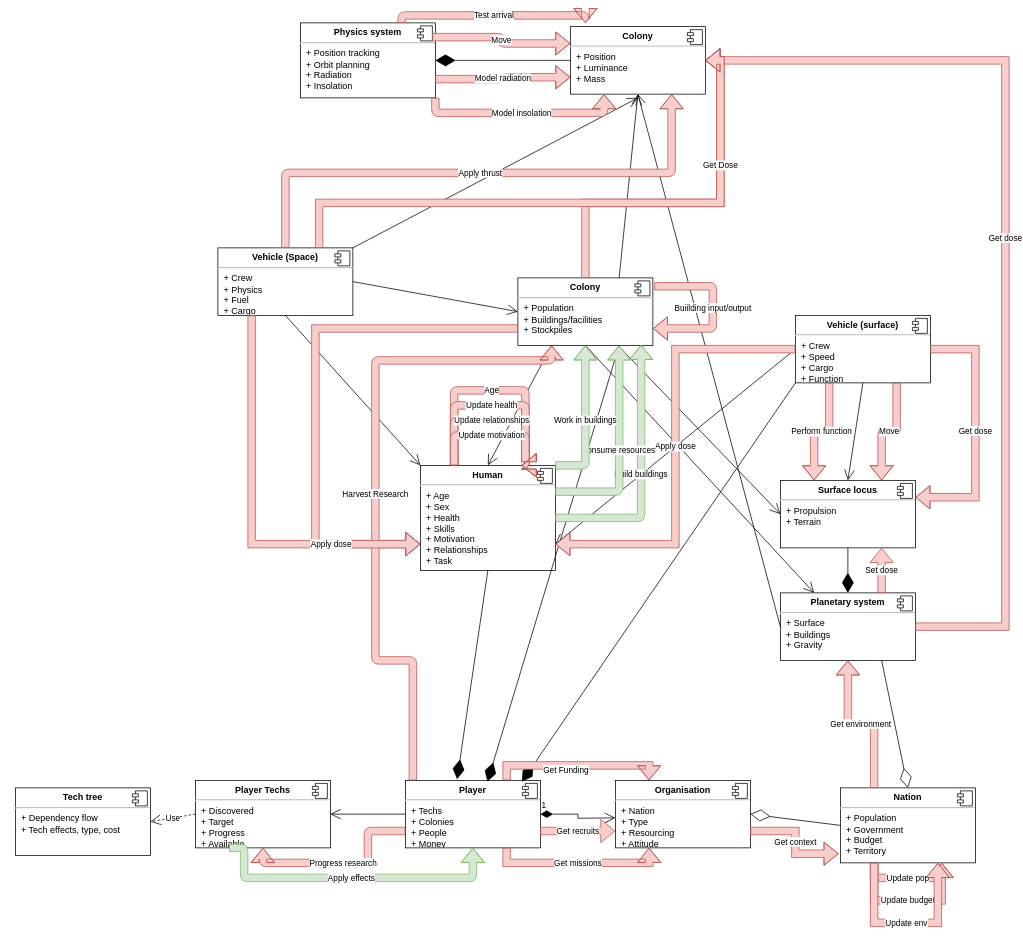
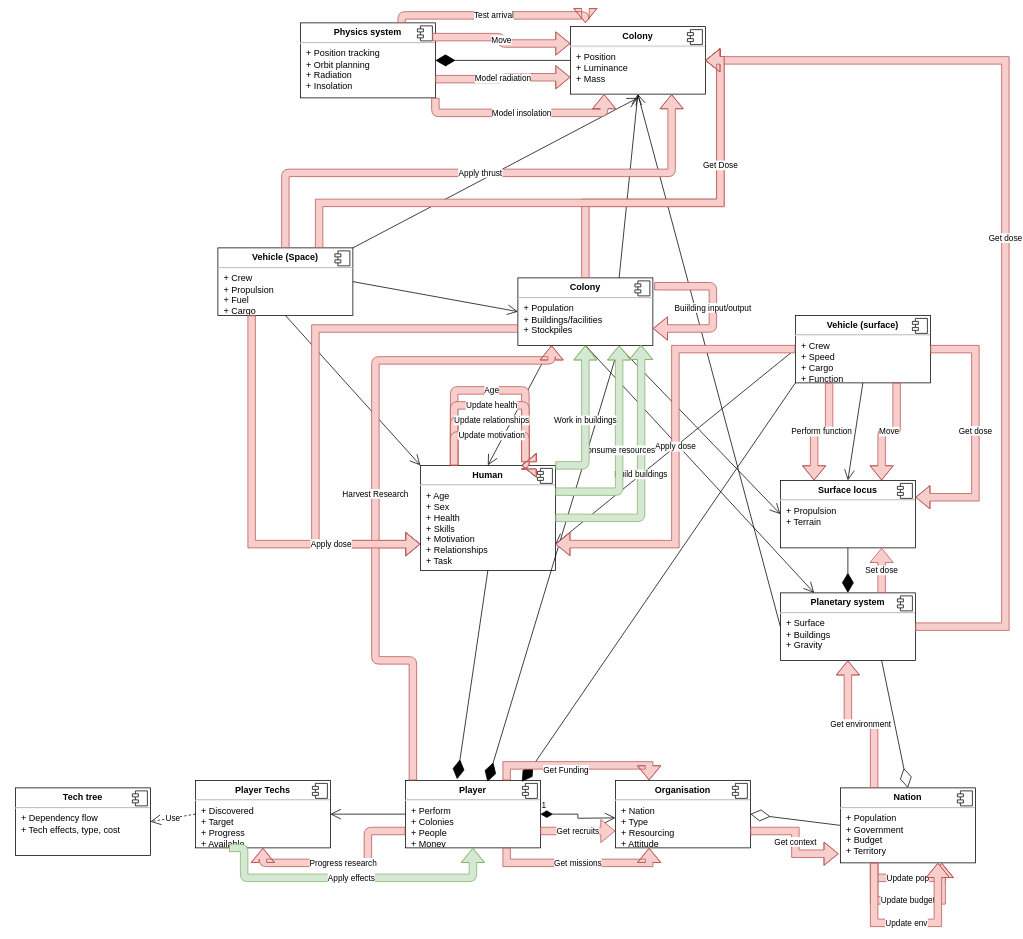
node "Vehicle (Space) + Crew + Physics + Fuel + Cargo": label "Vehicle (Space) + Crew + Physics + Fuel + Cargo" -> "Vehicle (Space) + Crew + Propulsion + Fuel + Cargo"
node "Player + Techs + Colonies + People + Money": label "Player + Techs + Colonies + People + Money" -> "Player + Perform + Colonies + People + Money"
